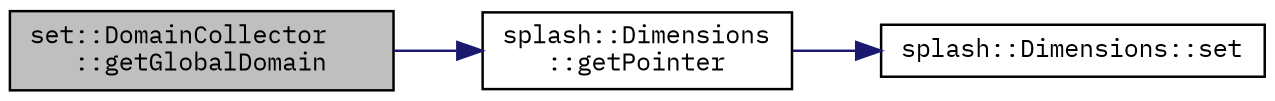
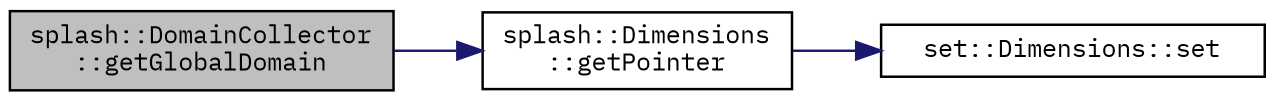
node "set::DomainCollector ::getGlobalDomain": label "set::DomainCollector ::getGlobalDomain" -> "splash::DomainCollector ::getGlobalDomain"
node "splash::Dimensions::set": label "splash::Dimensions::set" -> "set::Dimensions::set"
